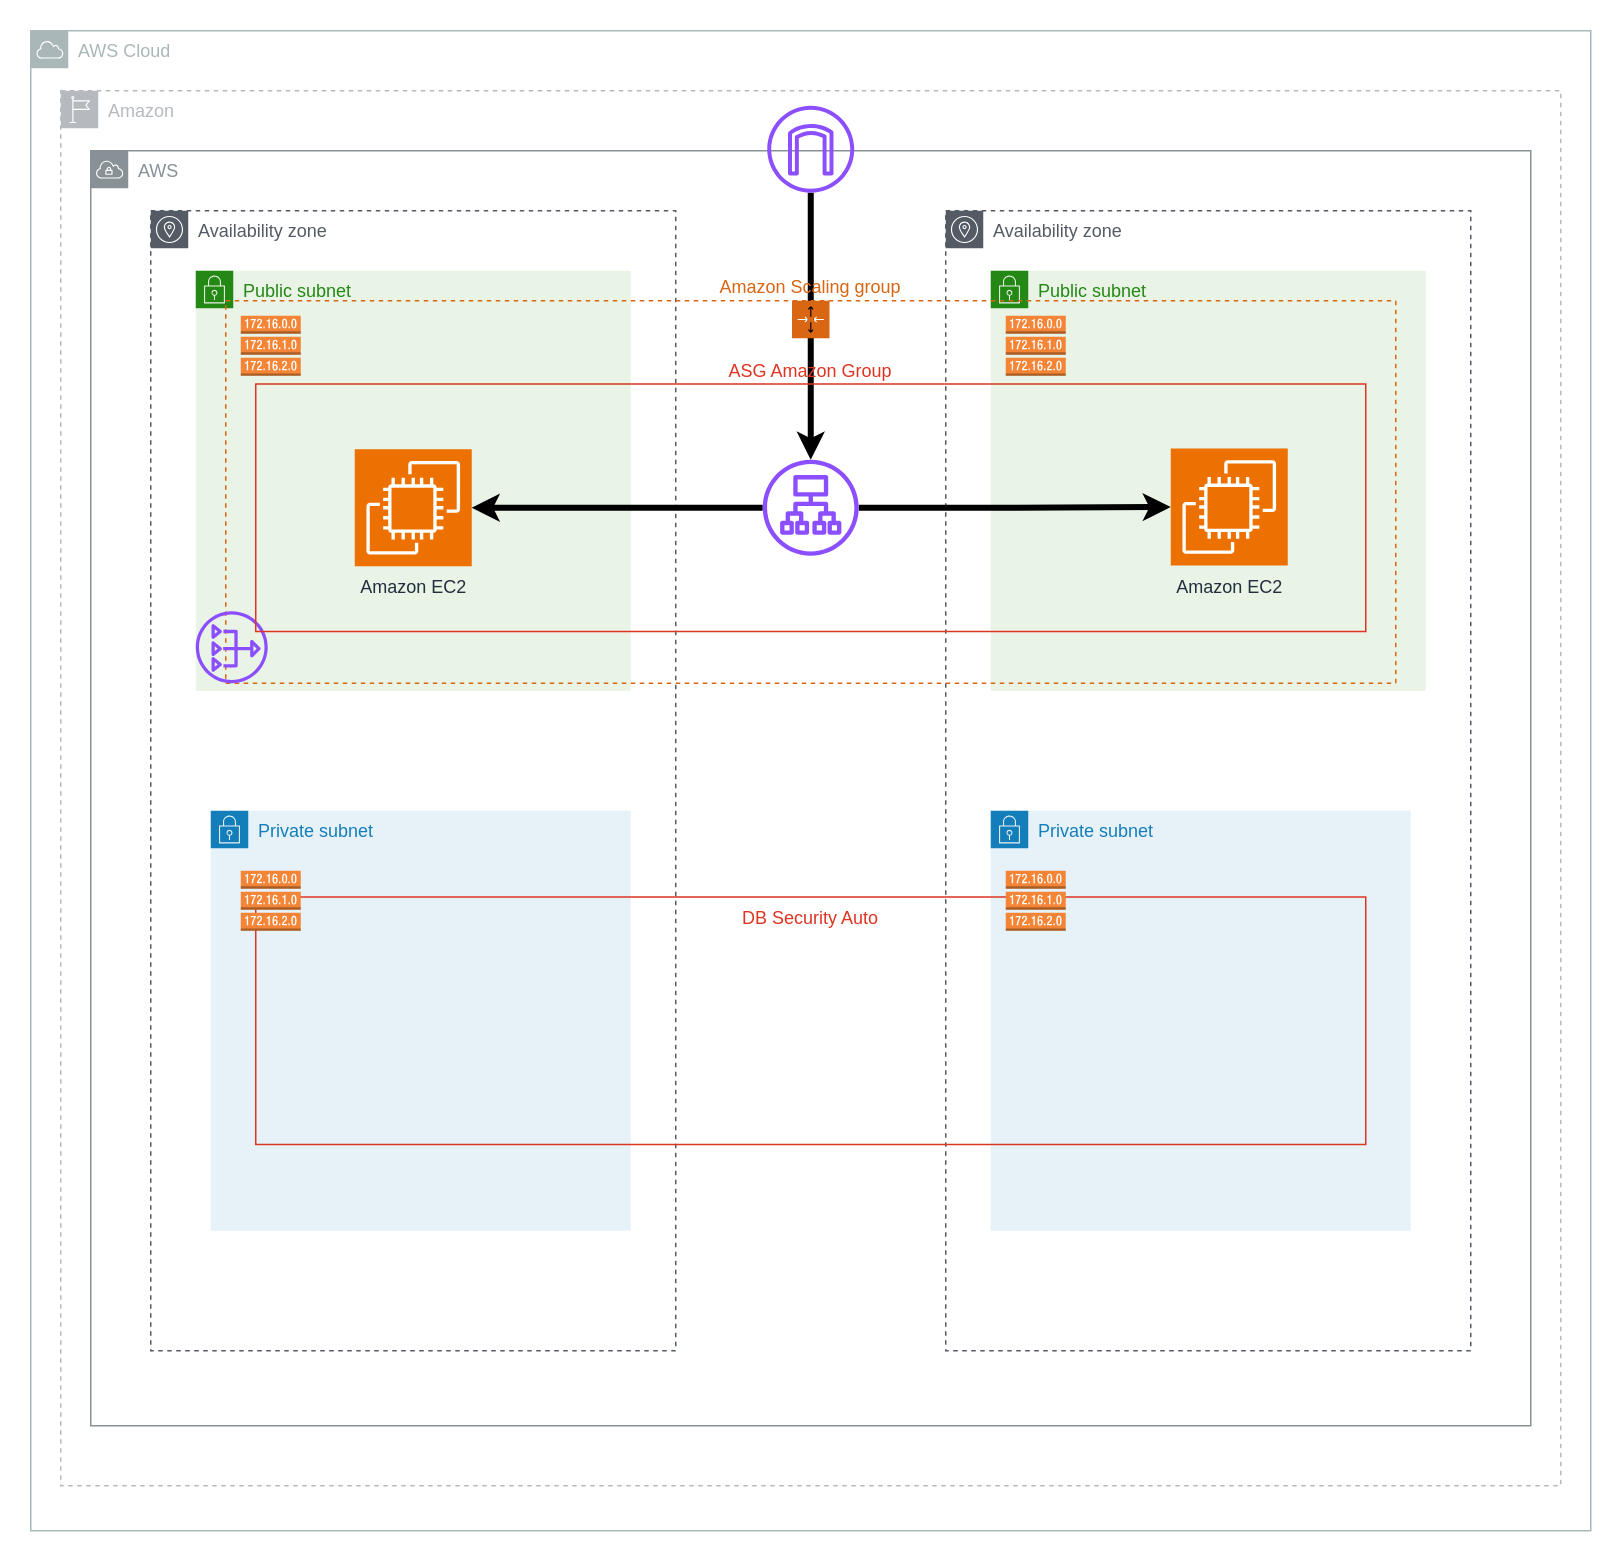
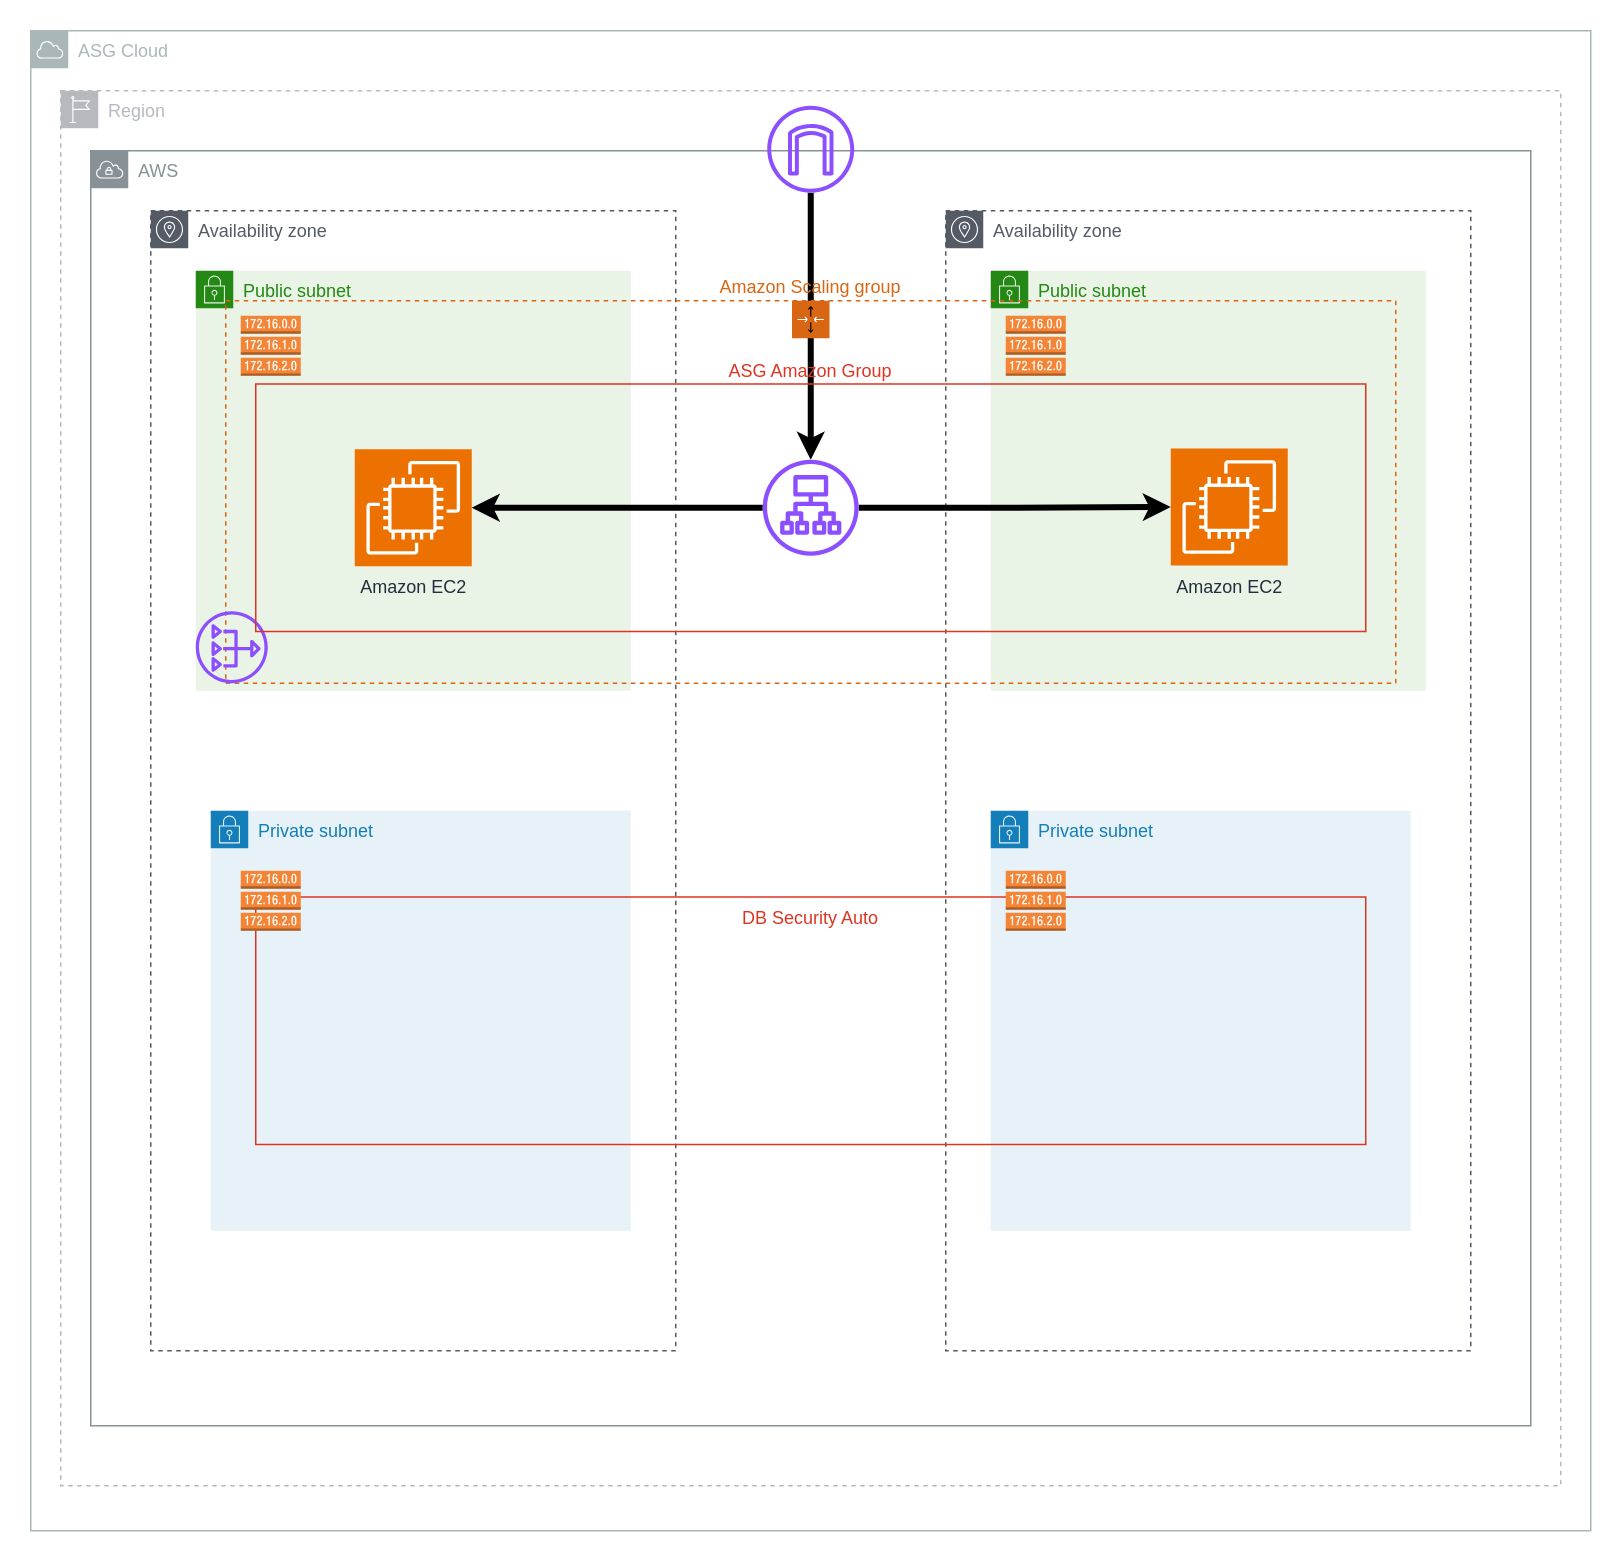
node "AWS Cloud": label "AWS Cloud" -> "ASG Cloud"
node "Amazon": label "Amazon" -> "Region"
